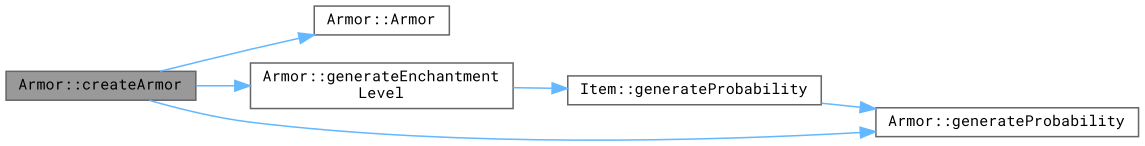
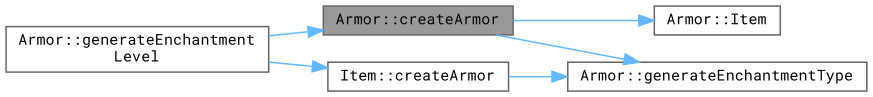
node "Armor::Armor": label "Armor::Armor" -> "Armor::Item"
edge "Armor::createArmor" -> "Armor::generateEnchantment Level": reversed
node "Item::generateProbability": label "Item::generateProbability" -> "Item::createArmor"
node "Armor::generateProbability": label "Armor::generateProbability" -> "Armor::generateEnchantmentType"
